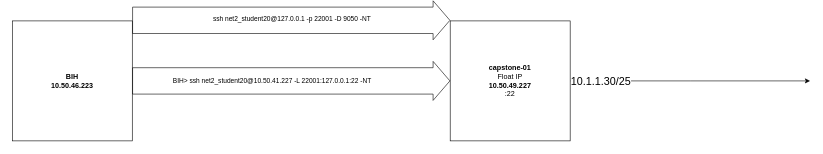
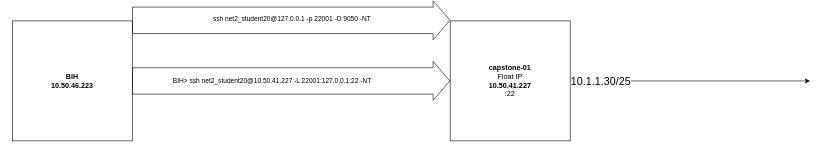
node "capstone-01 Float IP 10.50.49.227 :22": label "capstone-01 Float IP 10.50.49.227 :22" -> "capstone-01 Float IP 10.50.41.227 :22"
